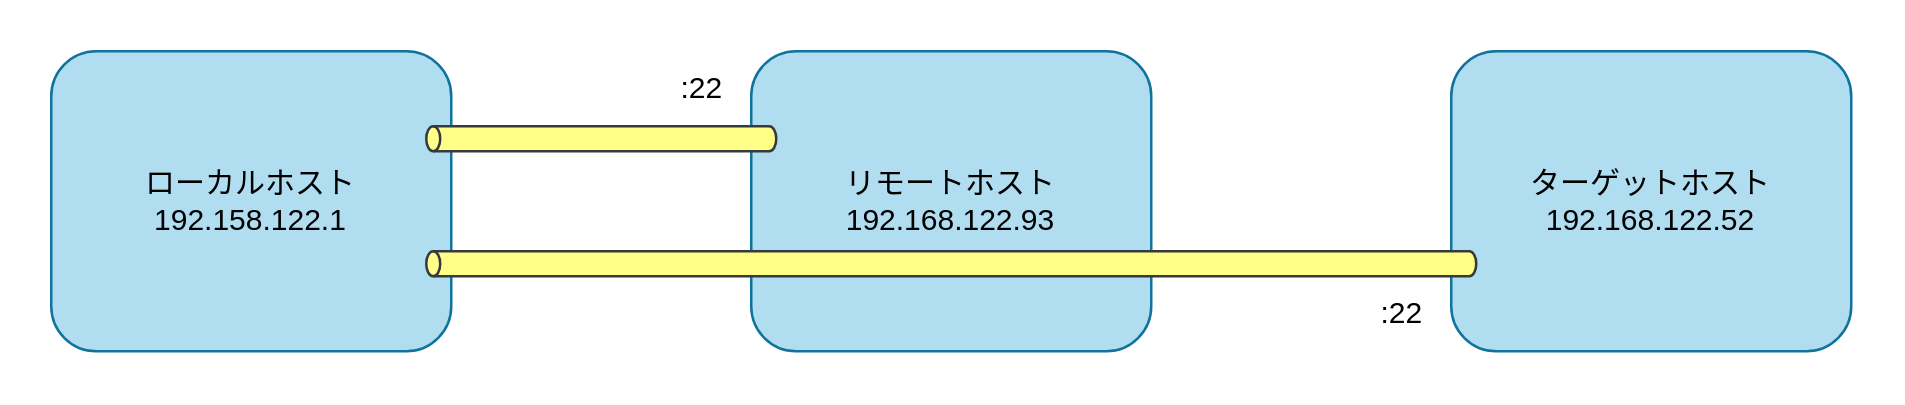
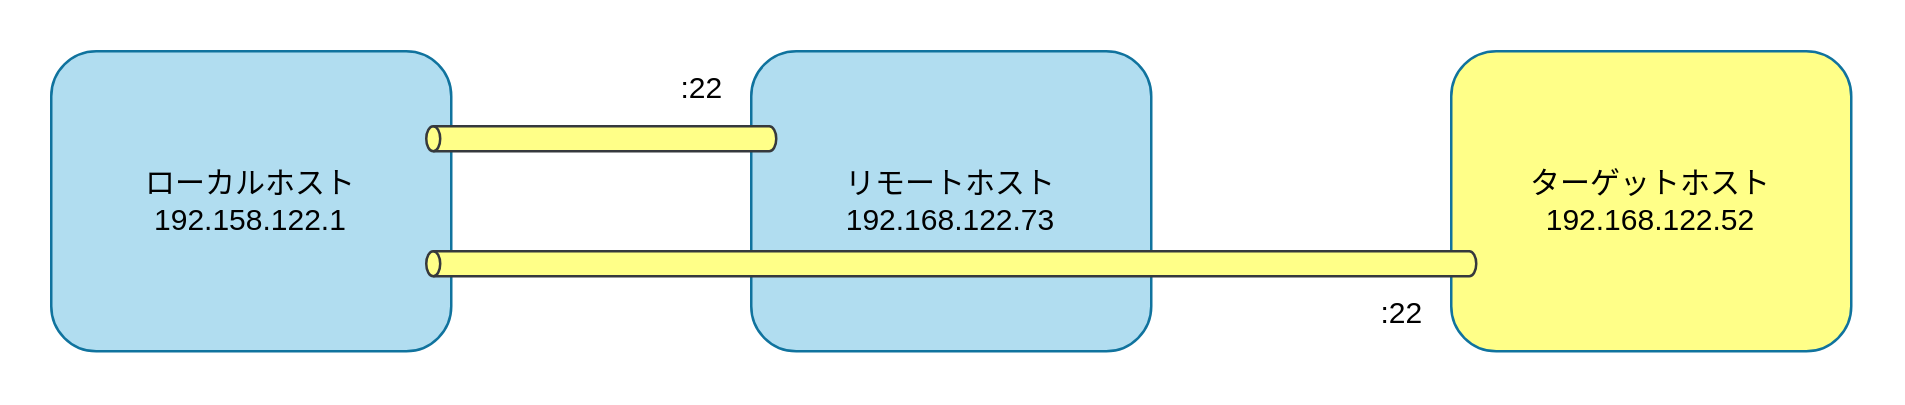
node "リモートホスト 192.168.122.93": label "リモートホスト 192.168.122.93" -> "リモートホスト 192.168.122.73"
node "ターゲットホスト 192.168.122.52": fillcolor #b1ddf0 -> #ffff88
